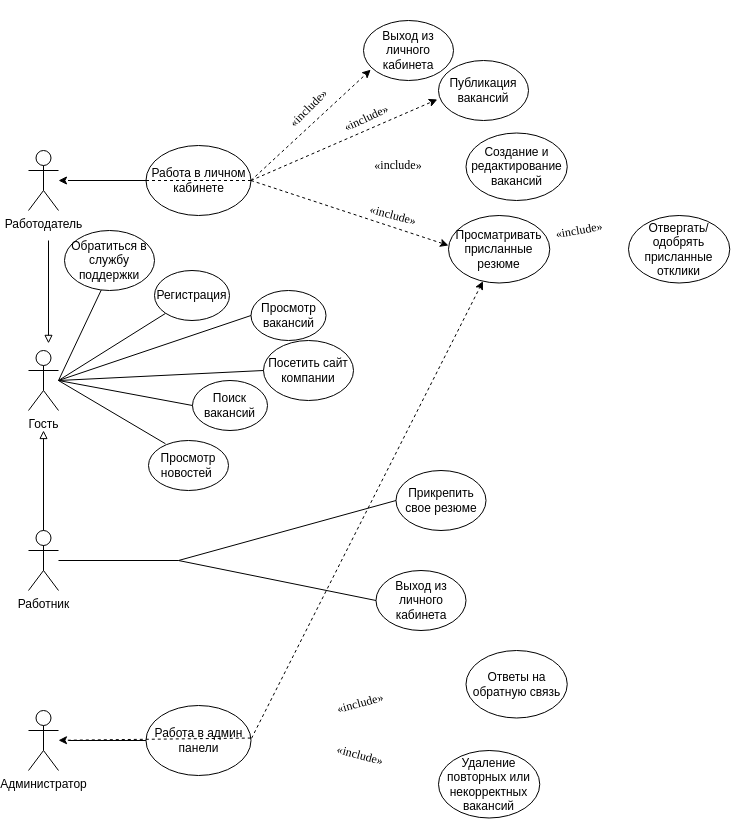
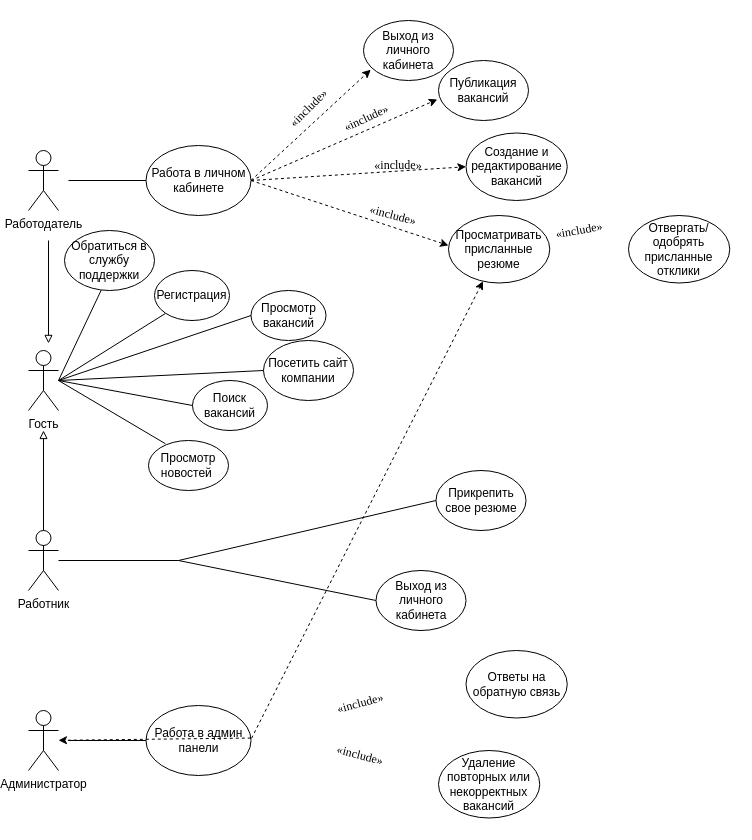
edge "Работа в личном кабинете" -> "Работодатель": now "Работа в личном кабинете" -> "Создание и редактирование вакансий"
node "Прикрепить свое резюме": moved (441, 501) -> (481, 501)
